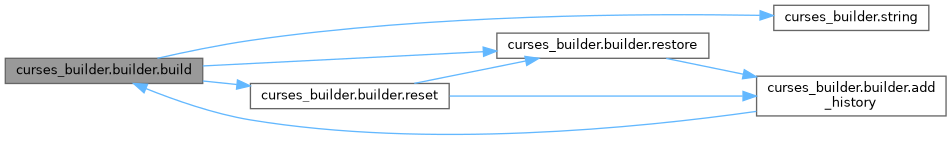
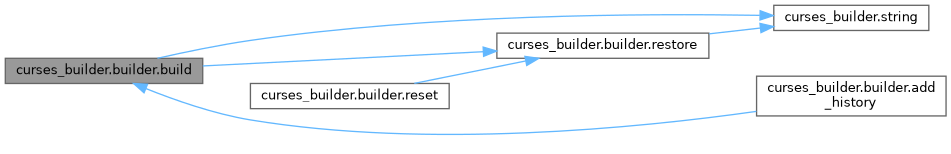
edge "curses_builder.builder.restore" -> "curses_builder.builder.add _history": now "curses_builder.builder.restore" -> "curses_builder.string"
edge "curses_builder.builder.build" -> "curses_builder.builder.reset": removed
edge "curses_builder.builder.reset" -> "curses_builder.builder.add _history": removed
